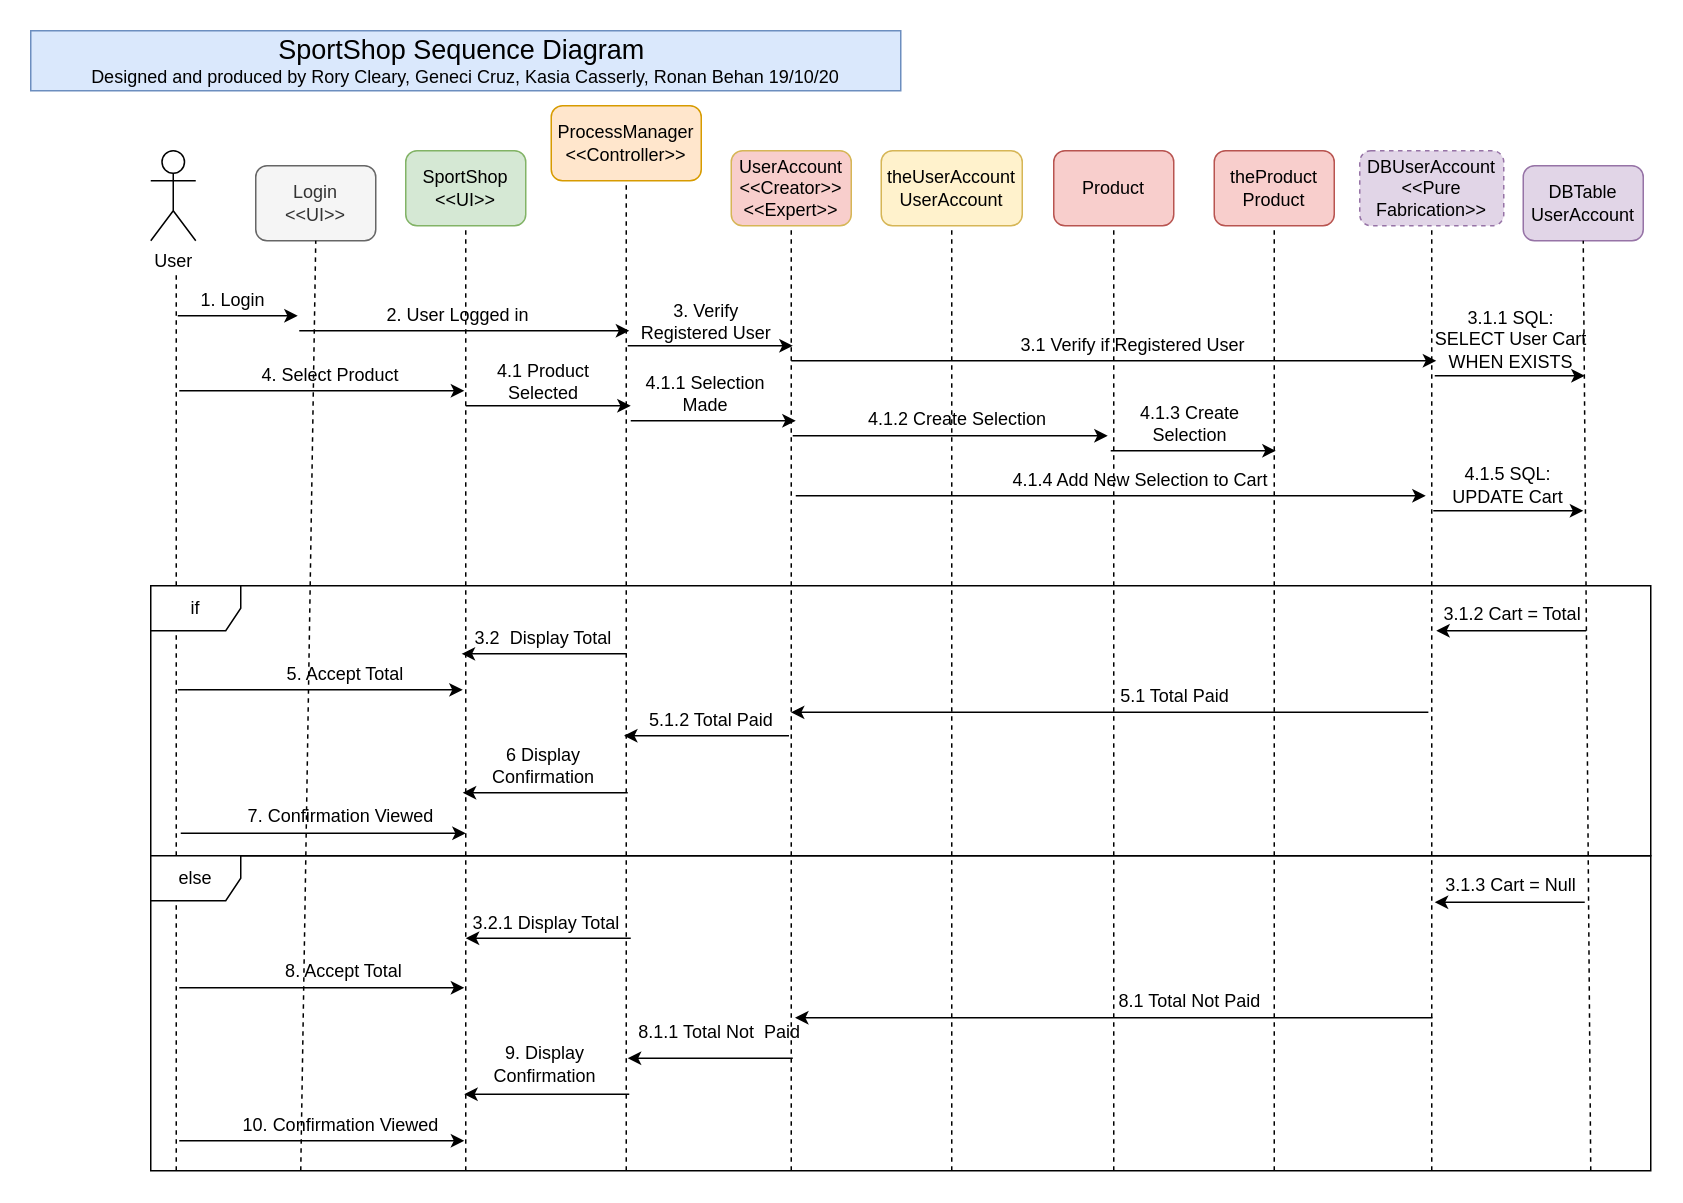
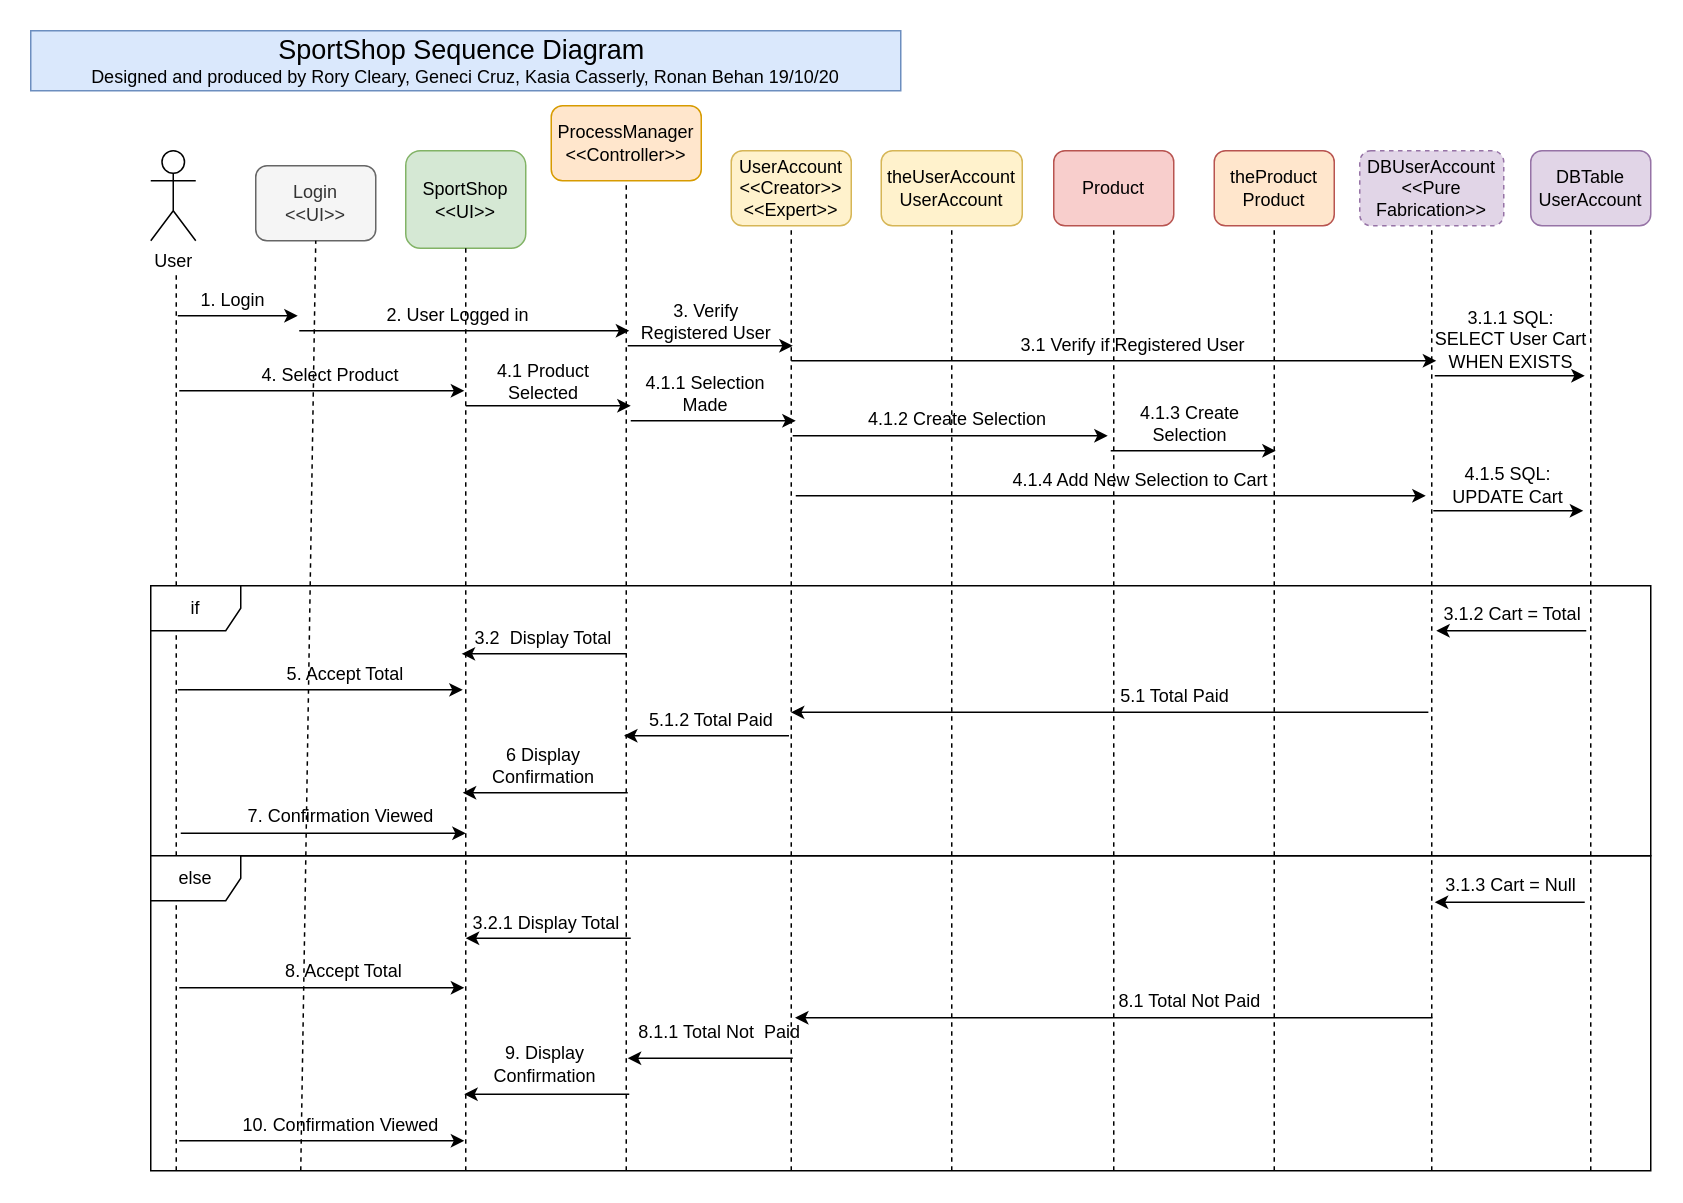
node "SportShop <<UI>>": size 120x75 -> 120x98
node "UserAccount <<Creator>> <<Expert>>": fillcolor #f8cecc -> #fff2cc
node "theProduct Product": fillcolor #f8cecc -> #ffe6cc
node "DBTable UserAccount": moved (1583, 203) -> (1591, 188)
